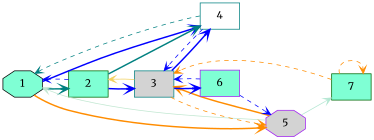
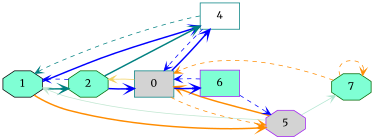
node "2": shape box -> octagon
node "3": label "3" -> "0"
node "7": shape box -> octagon
